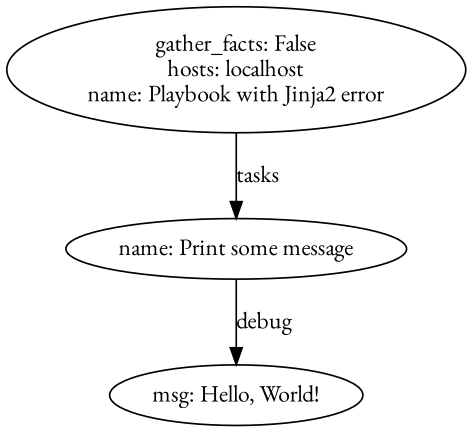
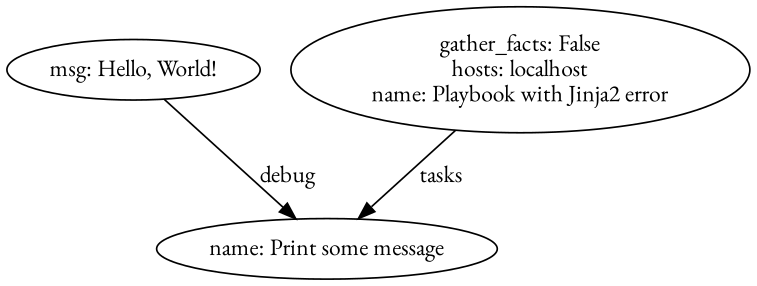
edge "name: Print some message" -> "msg: Hello, World!": reversed
